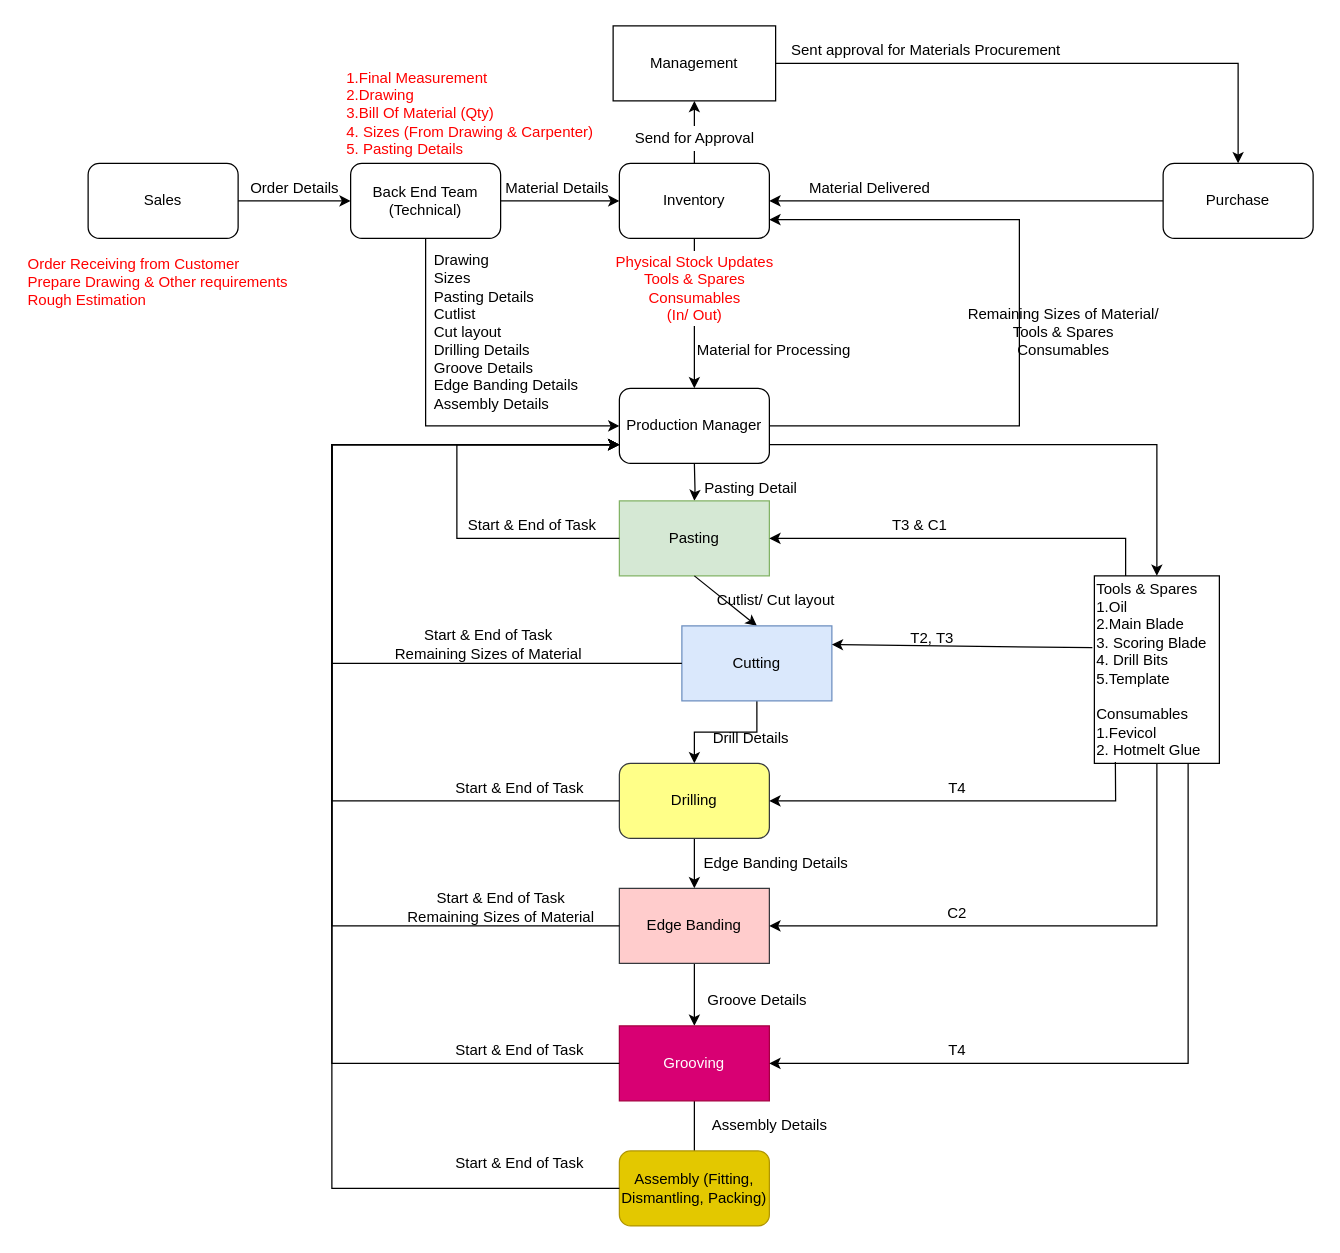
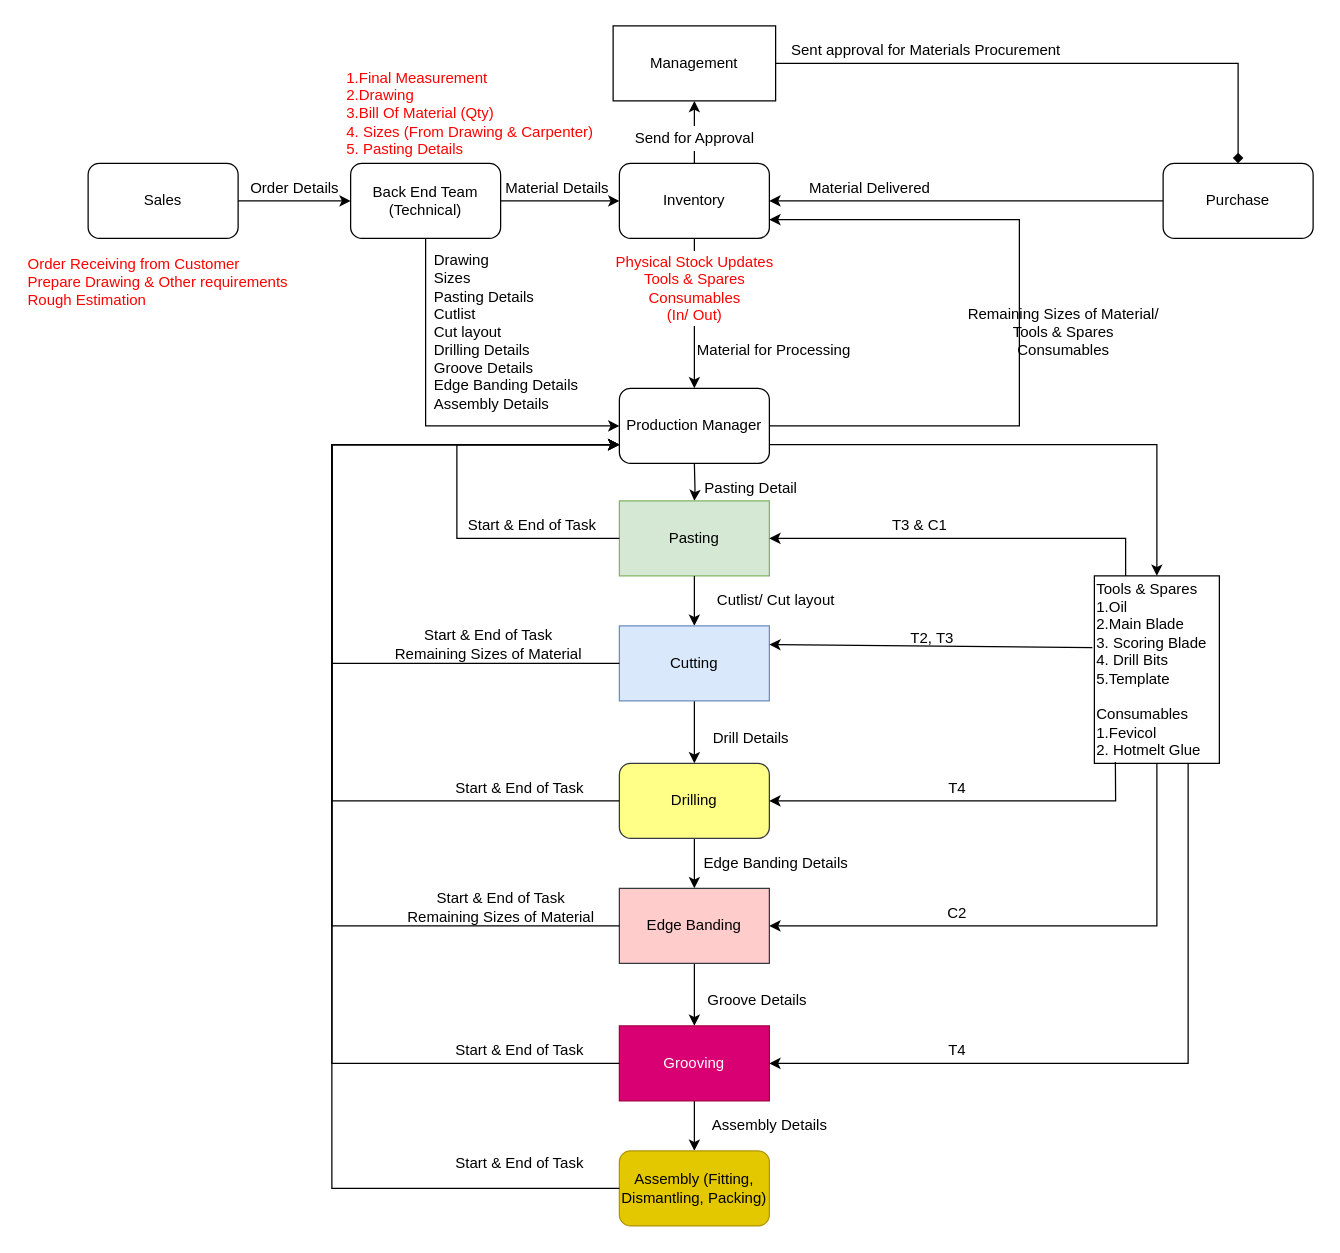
edge "Management" -> "Purchase": arrowhead classic -> diamond
node "Cutting": moved (757, 663) -> (694, 663)
edge "Grooving" -- "Assembly (Fitting, Dismantling, Packing)": arrowhead none -> classic
